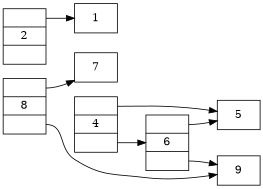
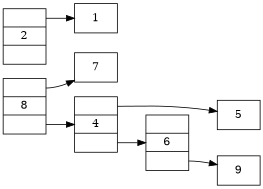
edge "6" -> "5": removed
edge "8" -> "9": now "8" -> "4"
